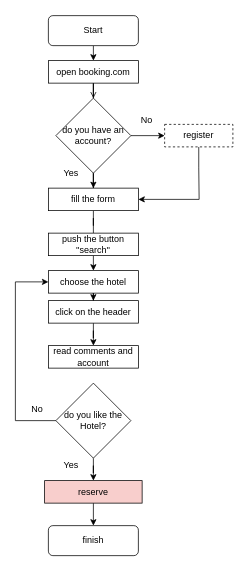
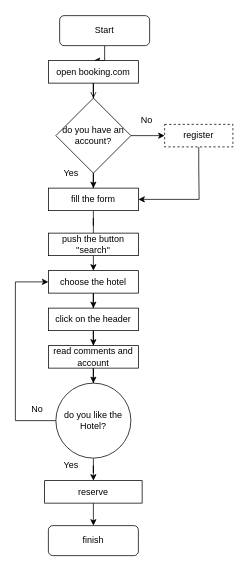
node "Start": moved (93, 30) -> (105, 30)
node "click on the header": moved (93, 312) -> (93, 319)
edge "read comments and account" -> "do you like the Hotel?": added
node "do you like the Hotel?": shape diamond -> ellipse
node "reserve": fillcolor #f8cecc -> #ffffff
